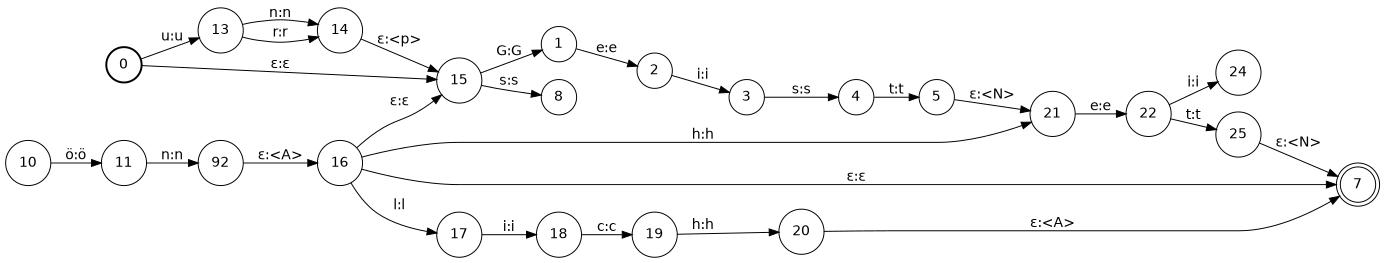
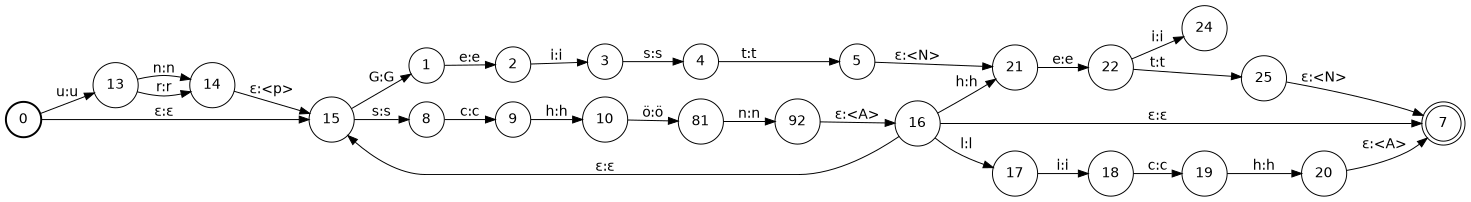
node "9": added
node "11": label "11" -> "81"
